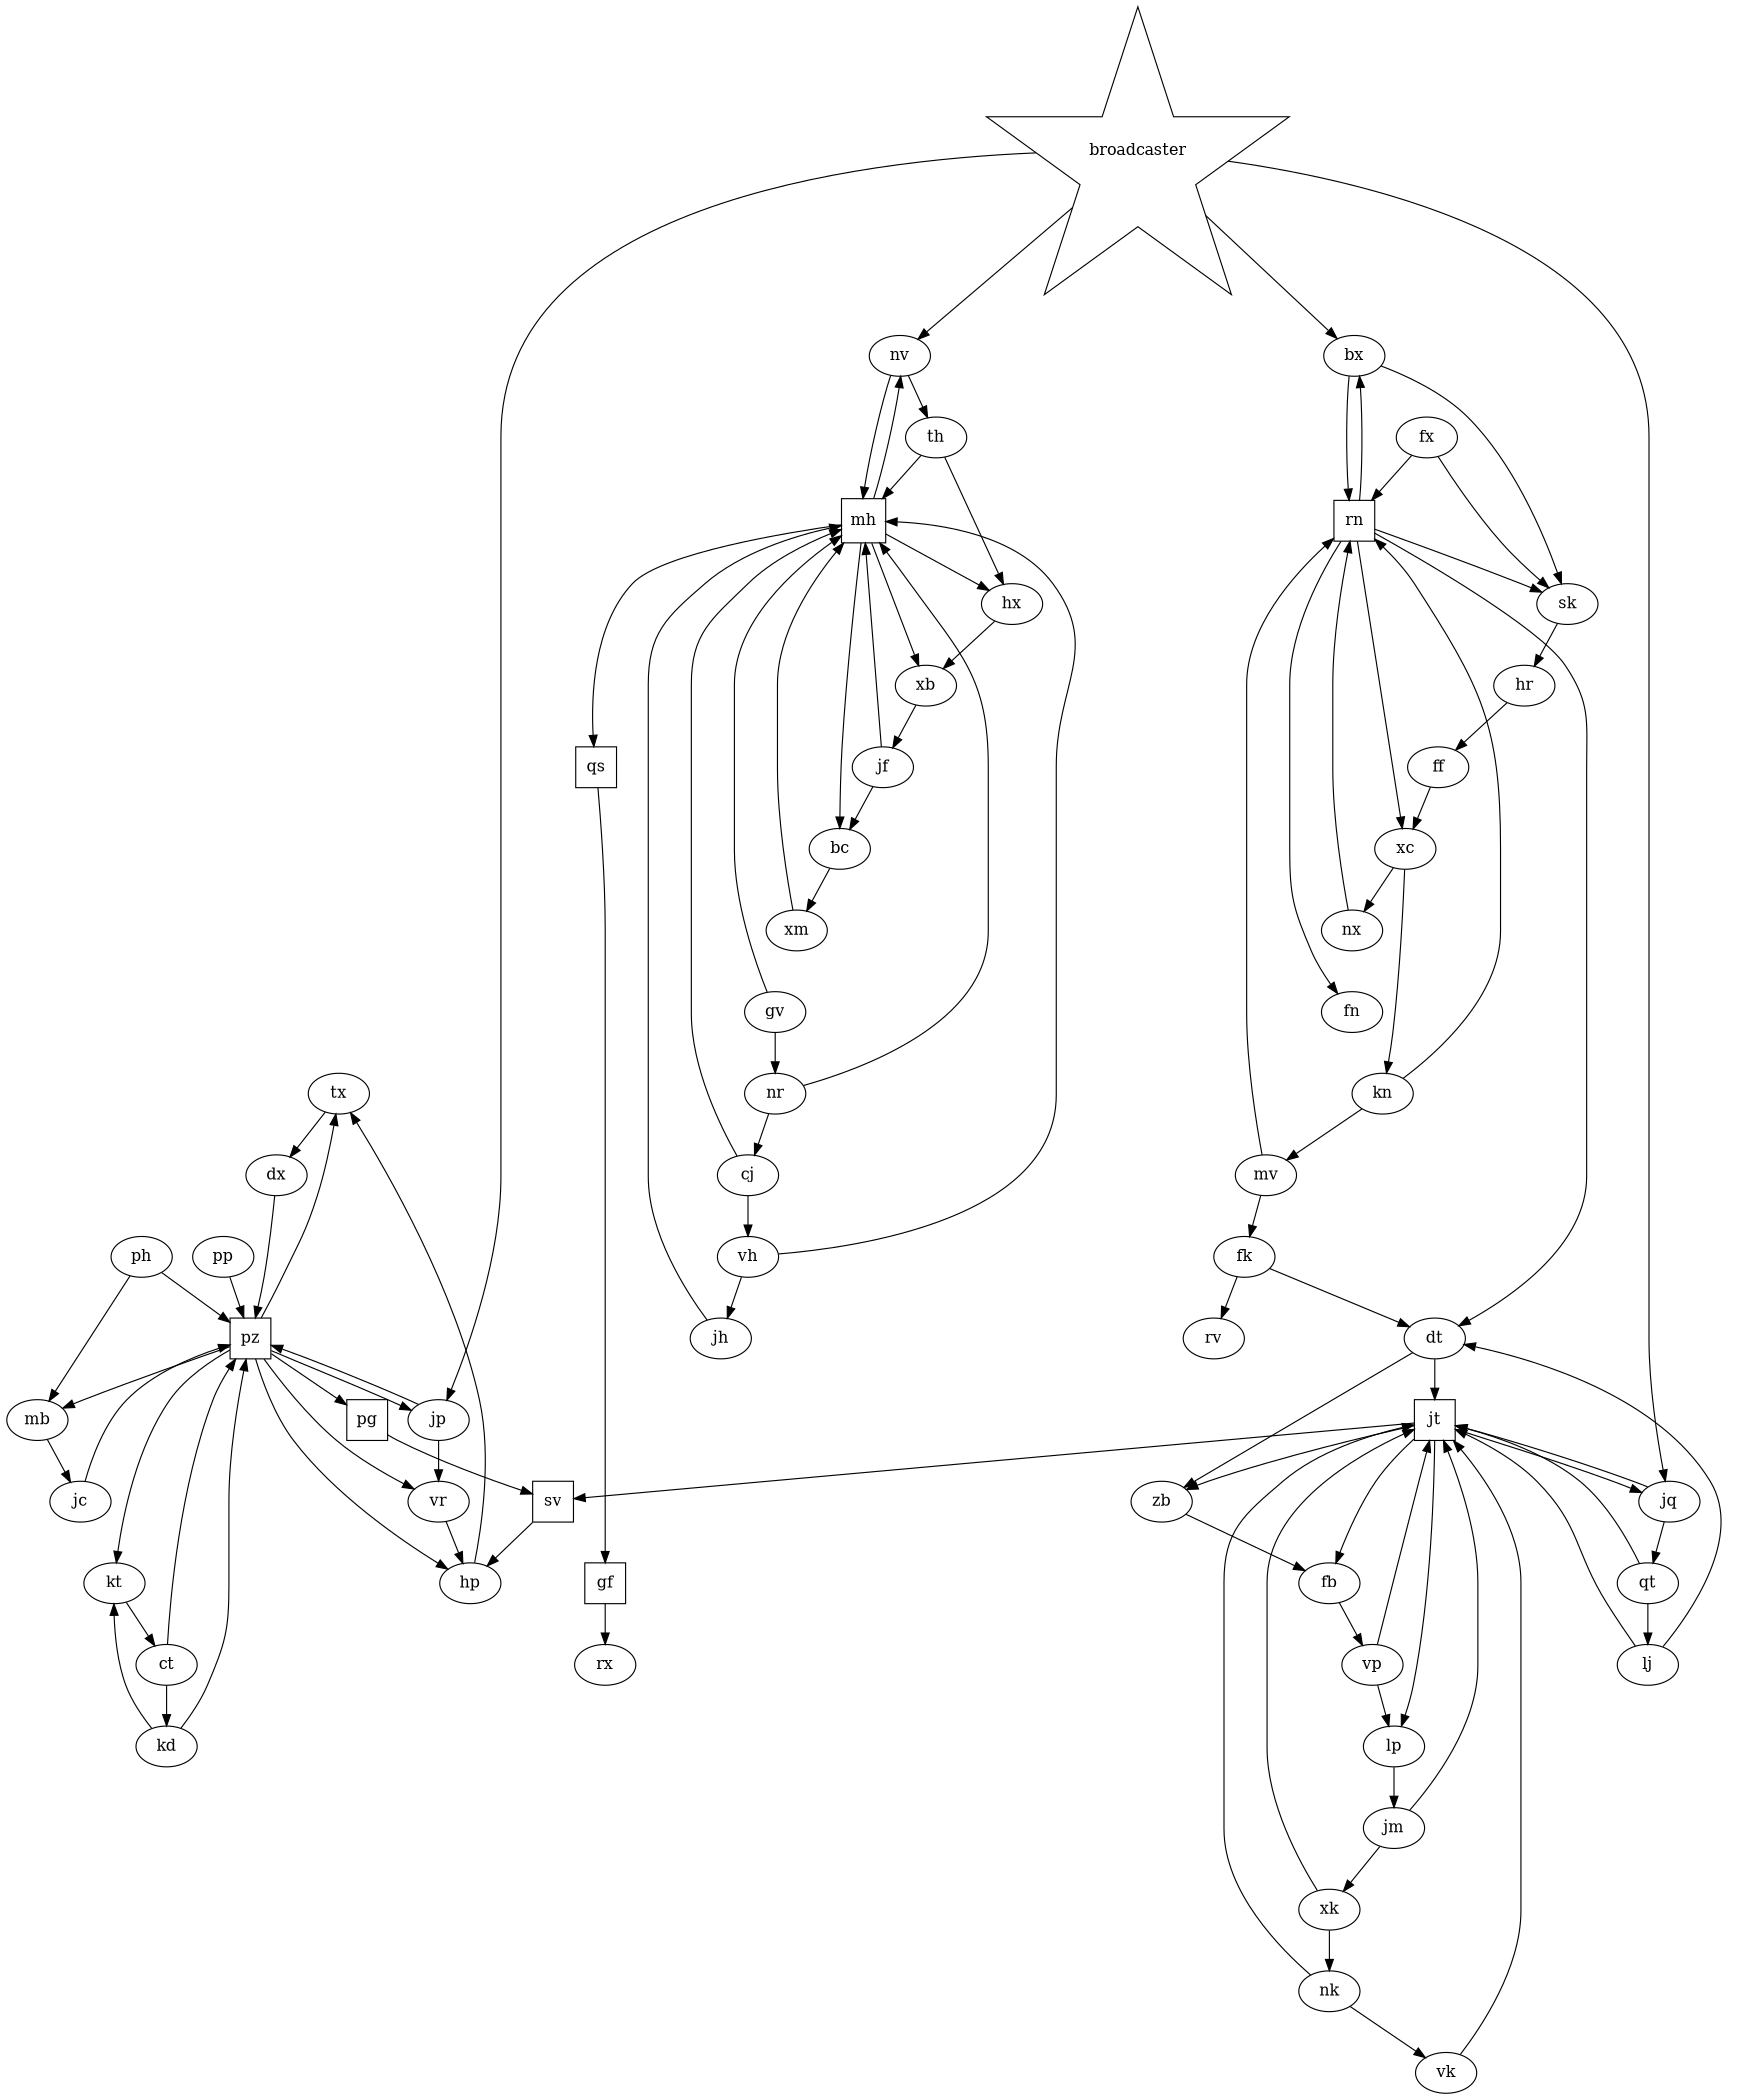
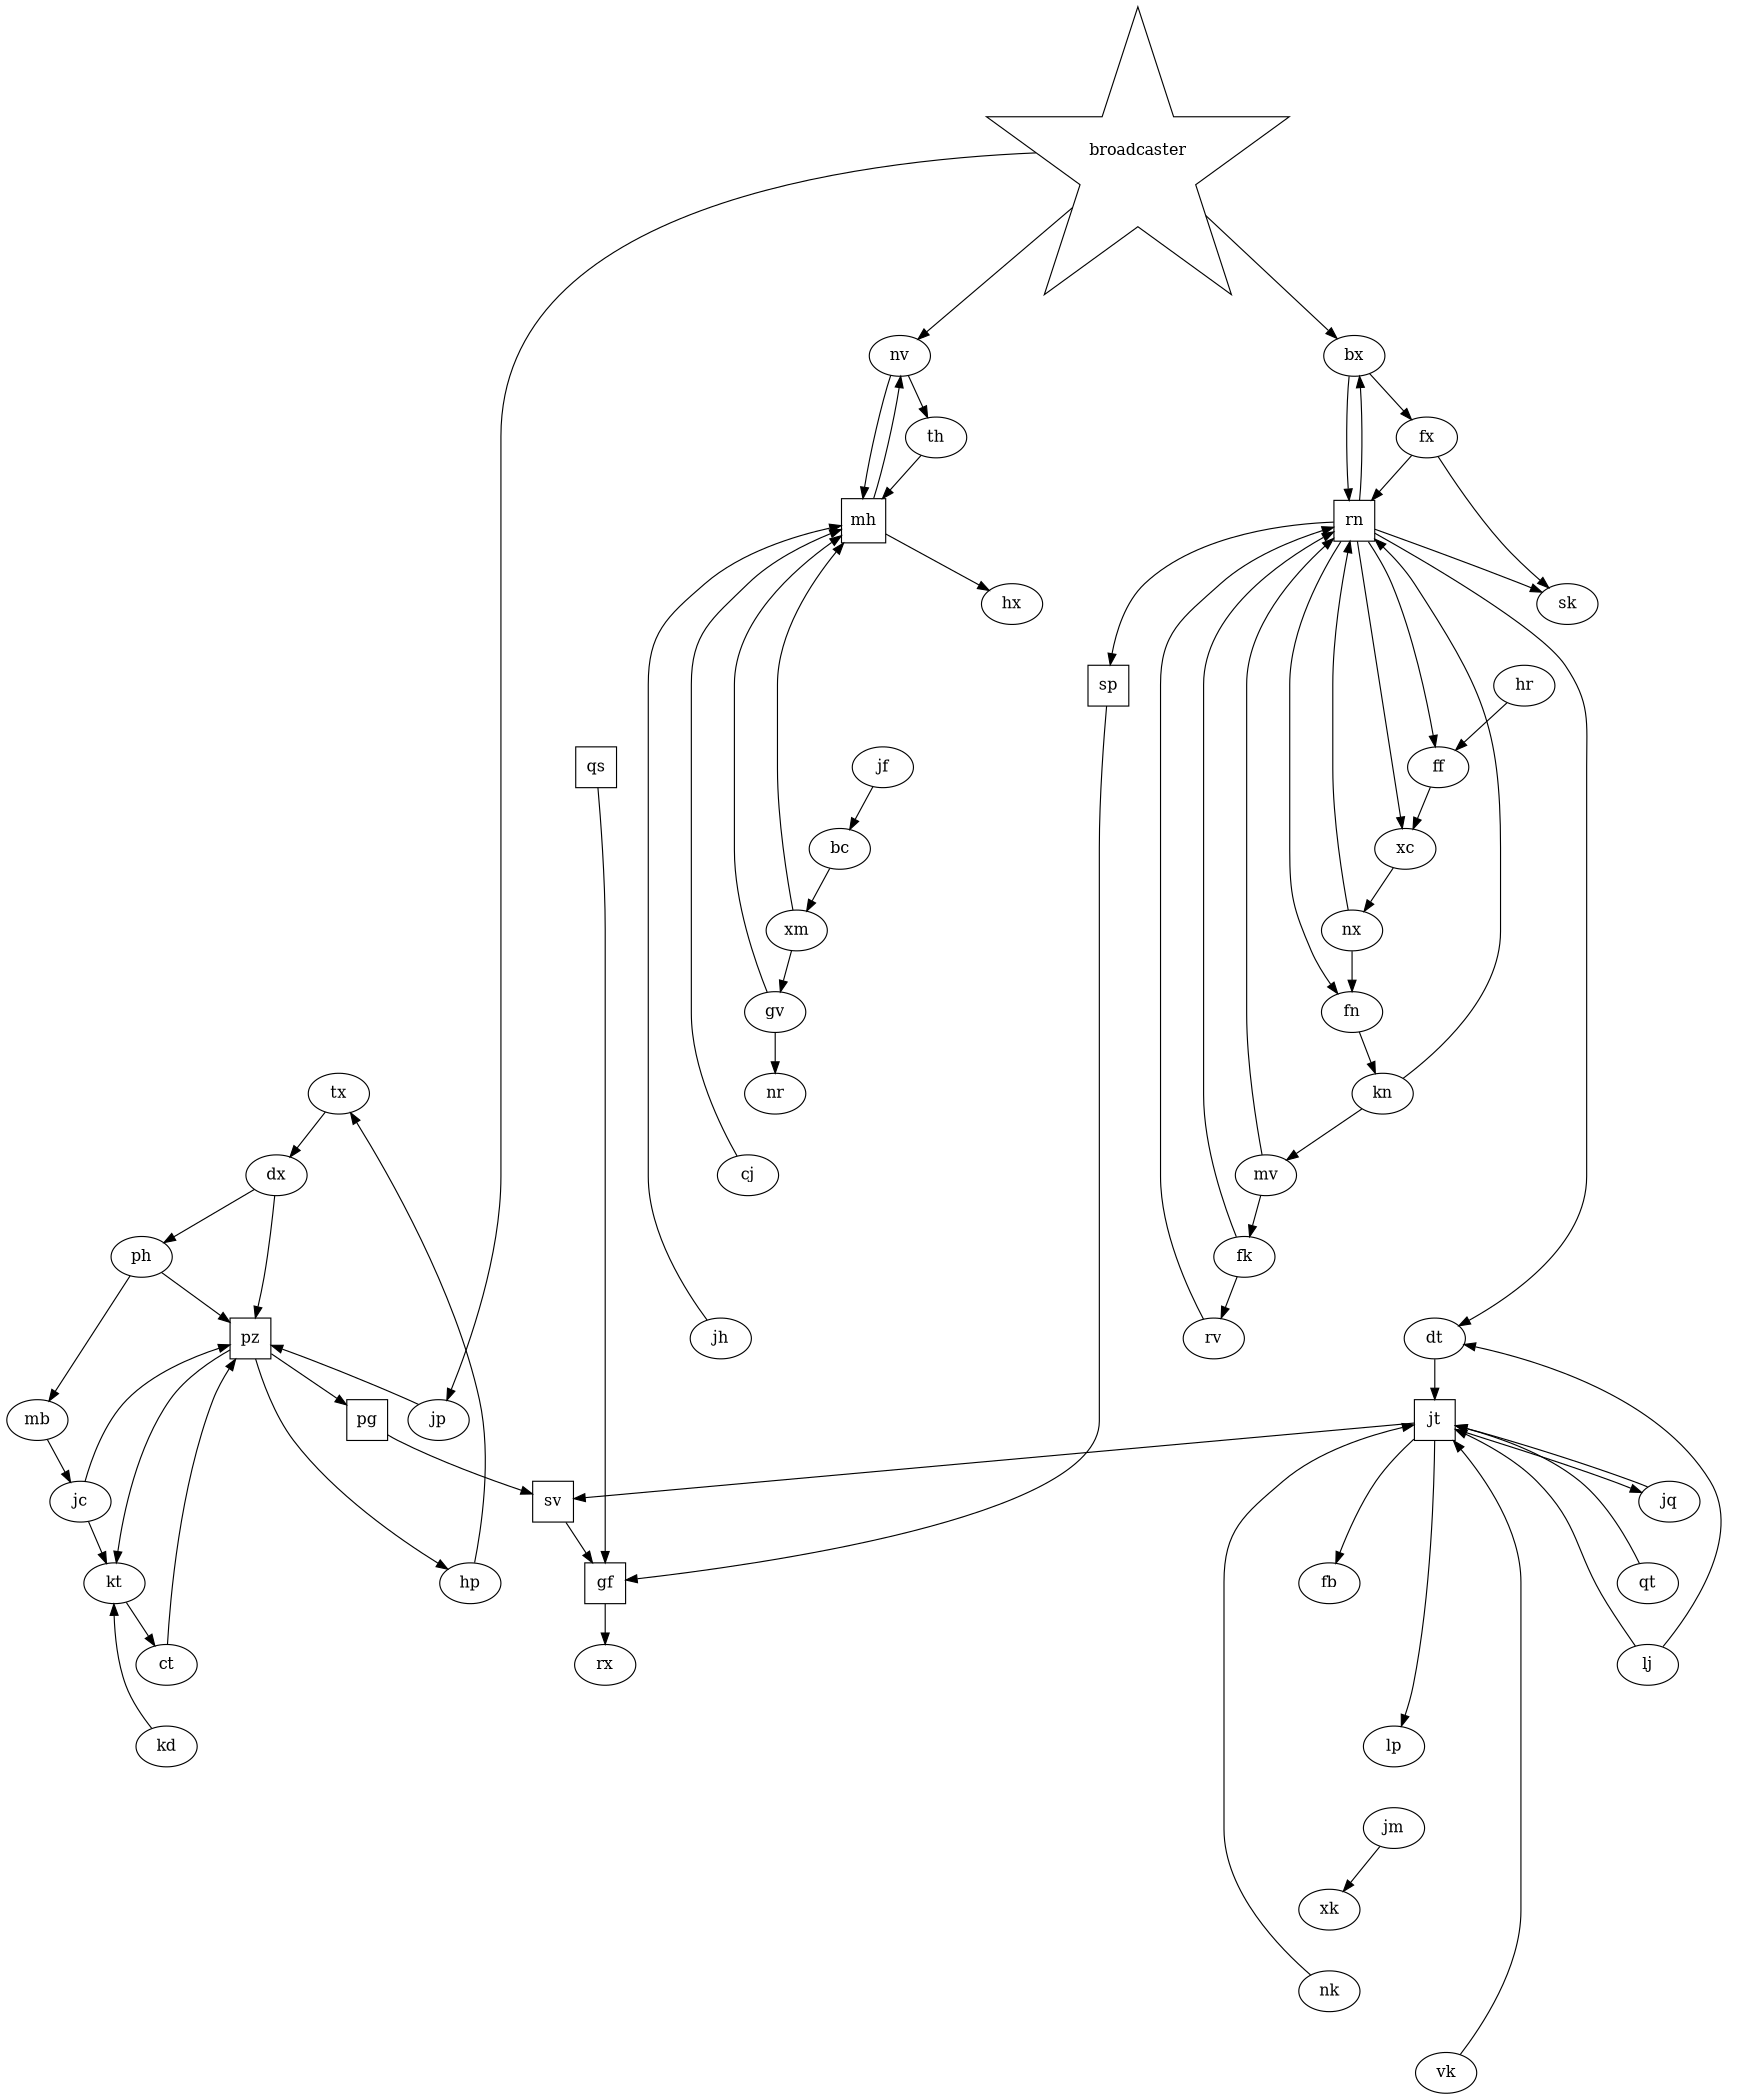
edge "bx" -> "sk": now "bx" -> "fx"
edge "th" -> "hx": removed
edge "mh" -> "qs": removed
edge "rn" -> "ff": added
edge "sk" -> "hr": removed
edge "jf" -> "mh": removed
edge "mh" -> "bc": removed
edge "broadcaster" -> "jq": removed
node "xb": removed
node "sp": added
edge "nr" -> "mh": removed
edge "rv" -> "rn": added
edge "xm" -> "gv": added
edge "nx" -> "fn": added
edge "xc" -> "kn": now "fn" -> "kn"
edge "nr" -> "cj": removed
edge "dx" -> "ph": added
edge "pz" -> "tx": removed
node "pp": removed
node "vh": removed
edge "fk" -> "dt": now "fk" -> "rn"
edge "pz" -> "jp": removed
edge "pz" -> "mb": removed
node "vr": removed
node "zb": removed
edge "jc" -> "kt": added
edge "jq" -> "qt": removed
edge "sv" -> "hp": now "sv" -> "gf"
edge "kd" -> "pz": removed
edge "qt" -> "lj": removed
edge "xk" -> "jt": removed
edge "jm" -> "jt": removed
node "vp": removed
edge "ct" -> "kd": removed
edge "lp" -> "jm": removed
edge "xk" -> "nk": removed
edge "nk" -> "vk": removed
